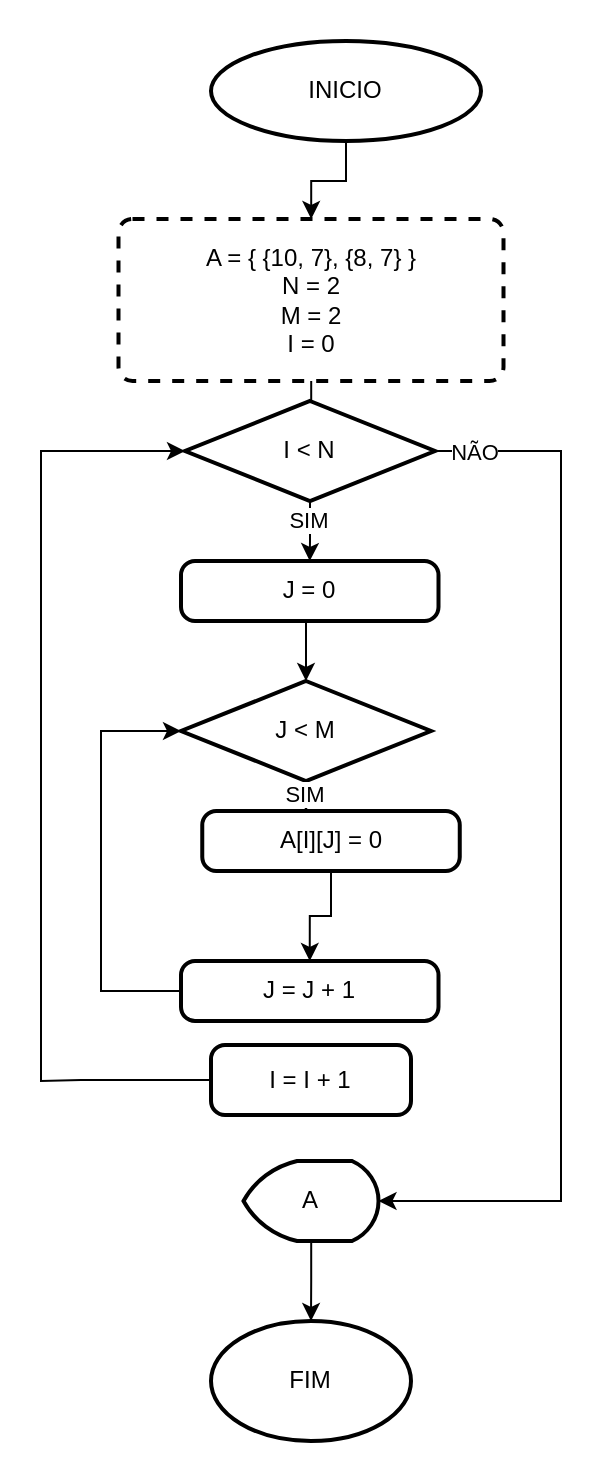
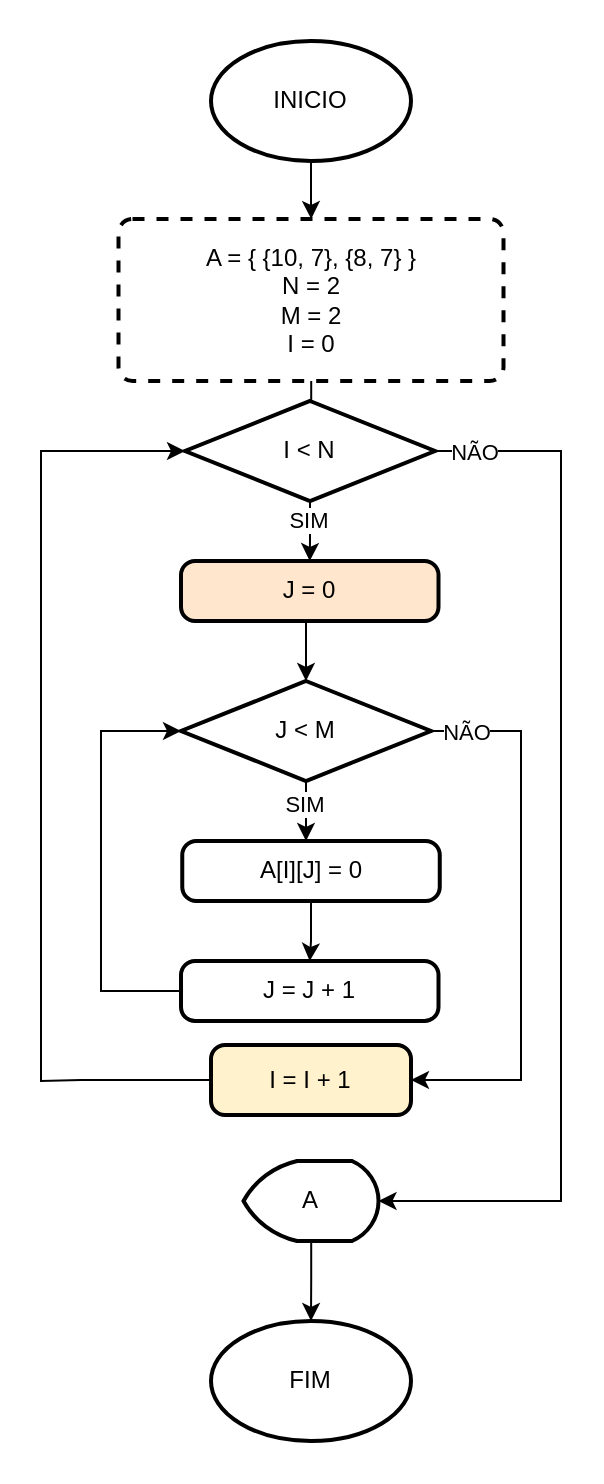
node "INICIO": size 270x100 -> 200x120
node "J = 0": fillcolor #ffffff -> #ffe6cc
node "A[I][J] = 0": moved (331, 841) -> (311, 871)
edge "J < M" -> "I = I + 1": added, label "NÃO"
node "I = I + 1": fillcolor #ffffff -> #fff2cc
